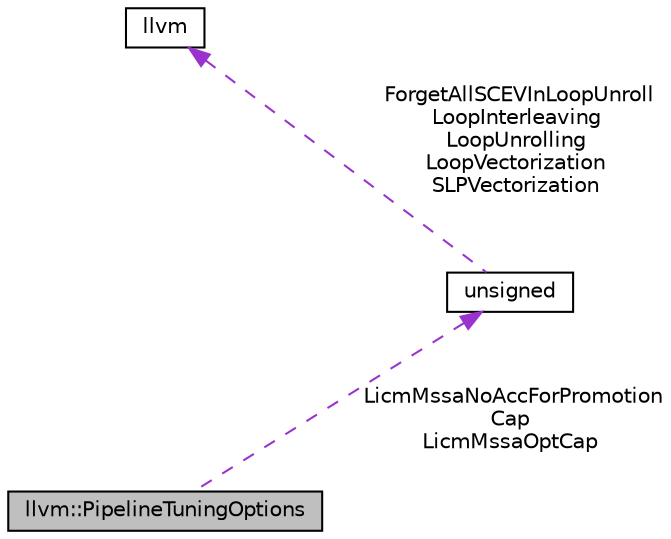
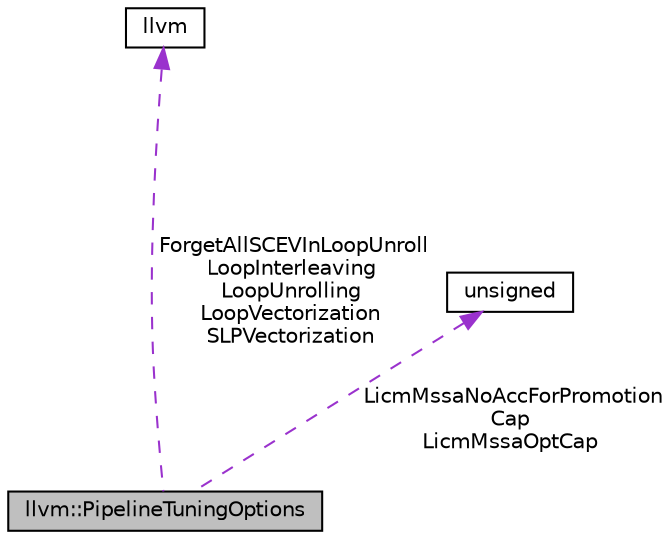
edge "unsigned" -> "llvm": now "llvm::PipelineTuningOptions" -> "llvm"
